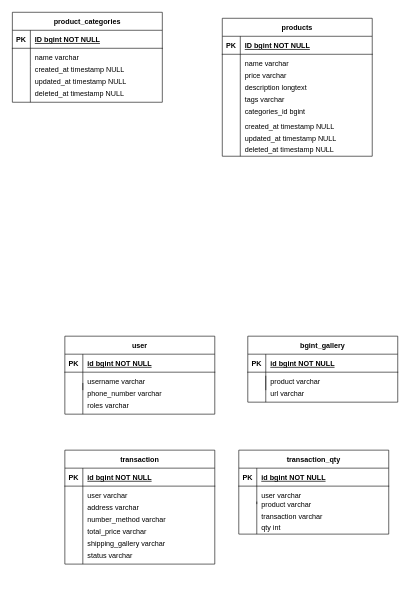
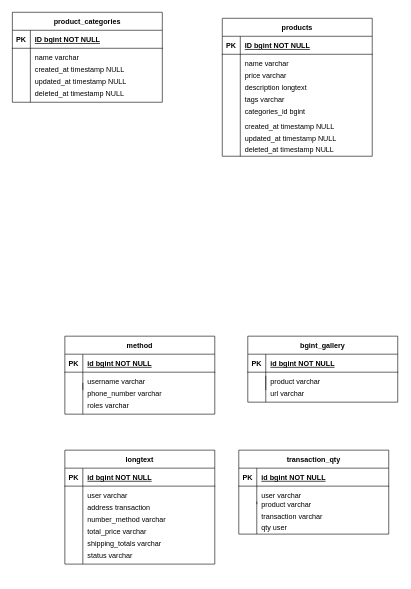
node "user": label "user" -> "method"
node "transaction": label "transaction" -> "longtext"
node "address varchar": label "address varchar" -> "address transaction"
node "qty int": label "qty int" -> "qty user"
node "shipping_gallery varchar": label "shipping_gallery varchar" -> "shipping_totals varchar"
